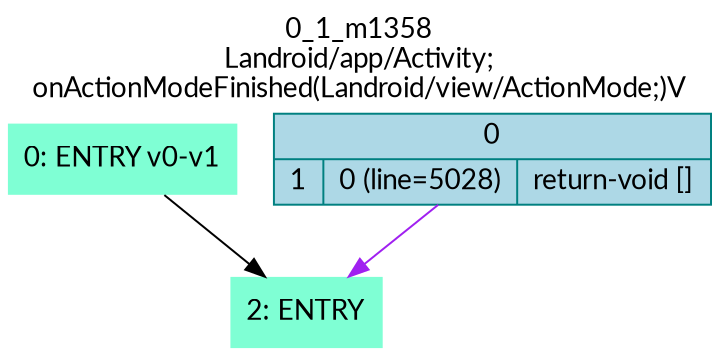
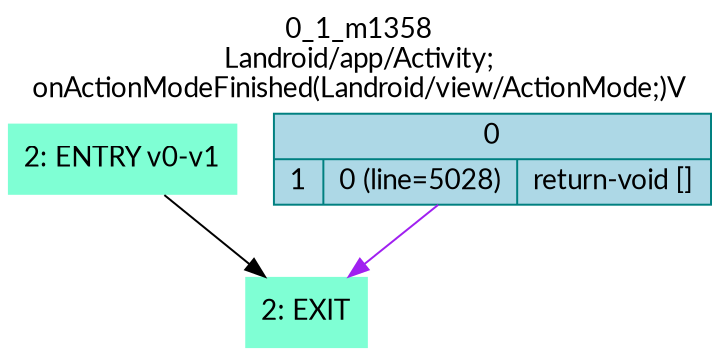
node "0: ENTRY v0-v1": label "0: ENTRY v0-v1" -> "2: ENTRY v0-v1"
node "2: ENTRY": label "2: ENTRY" -> "2: EXIT"
